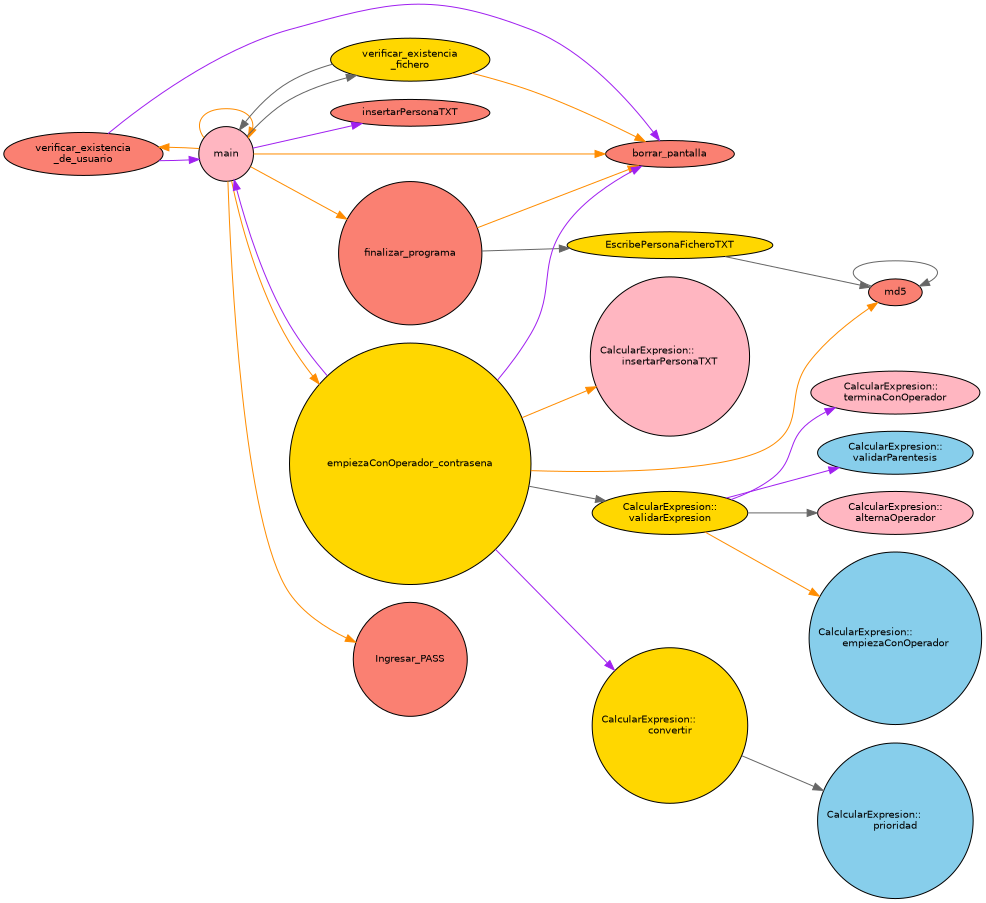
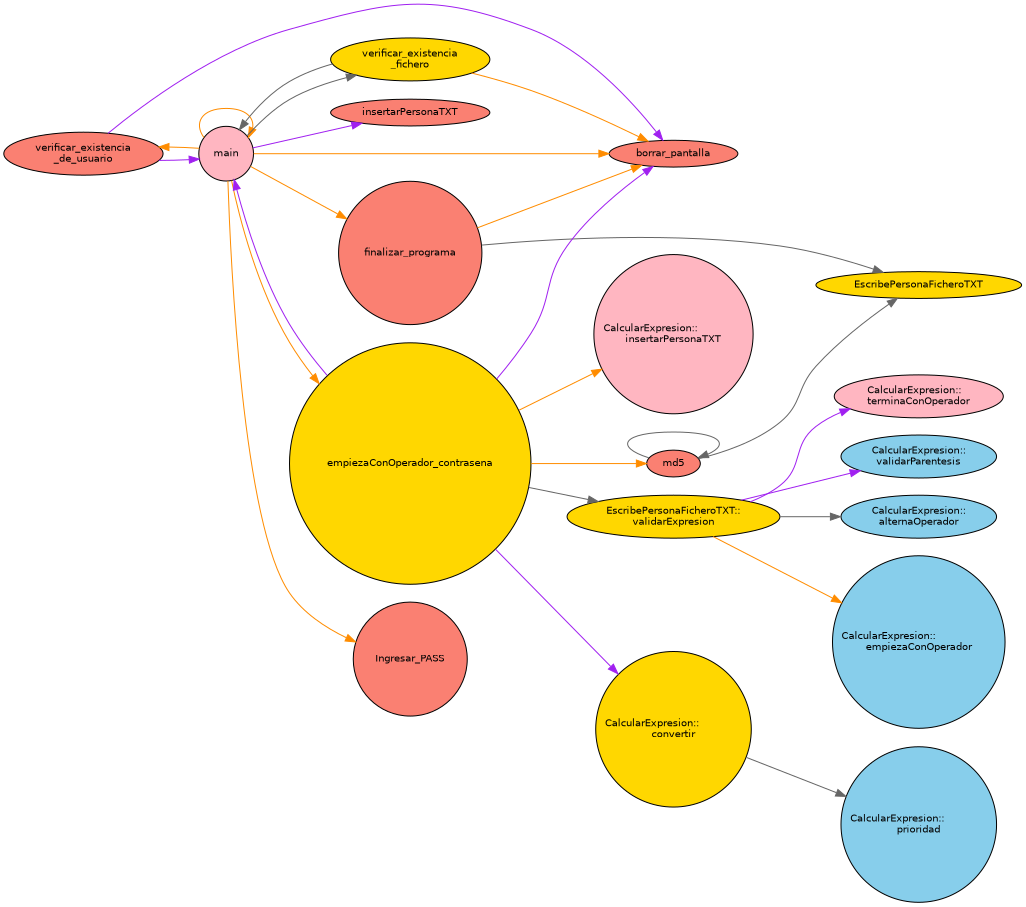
edge "EscribePersonaFicheroTXT" -> "md5": reversed
node "CalcularExpresion:: validarExpresion": label "CalcularExpresion:: validarExpresion" -> "EscribePersonaFicheroTXT:: validarExpresion"
node "CalcularExpresion:: alternaOperador": fillcolor lightpink -> skyblue
